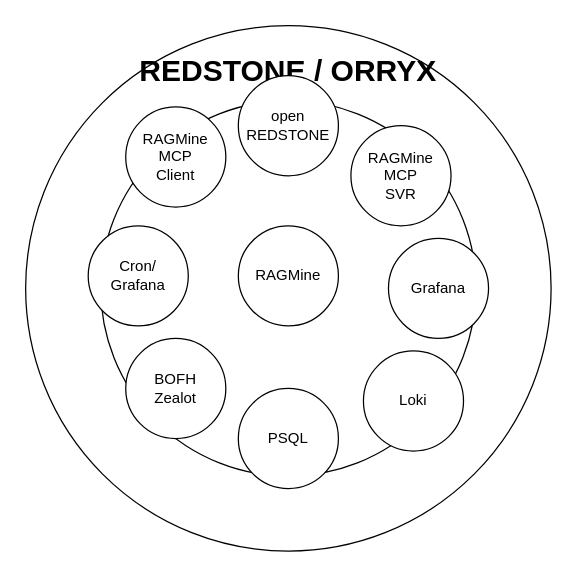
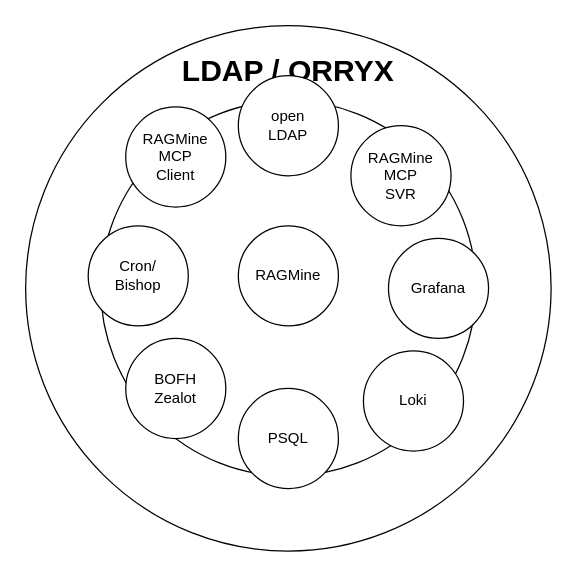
node "REDSTONE / ORRYX": label "REDSTONE / ORRYX" -> "LDAP / ORRYX"
node "open REDSTONE": label "open REDSTONE" -> "open LDAP"
node "Cron/ Grafana": label "Cron/ Grafana" -> "Cron/ Bishop"
